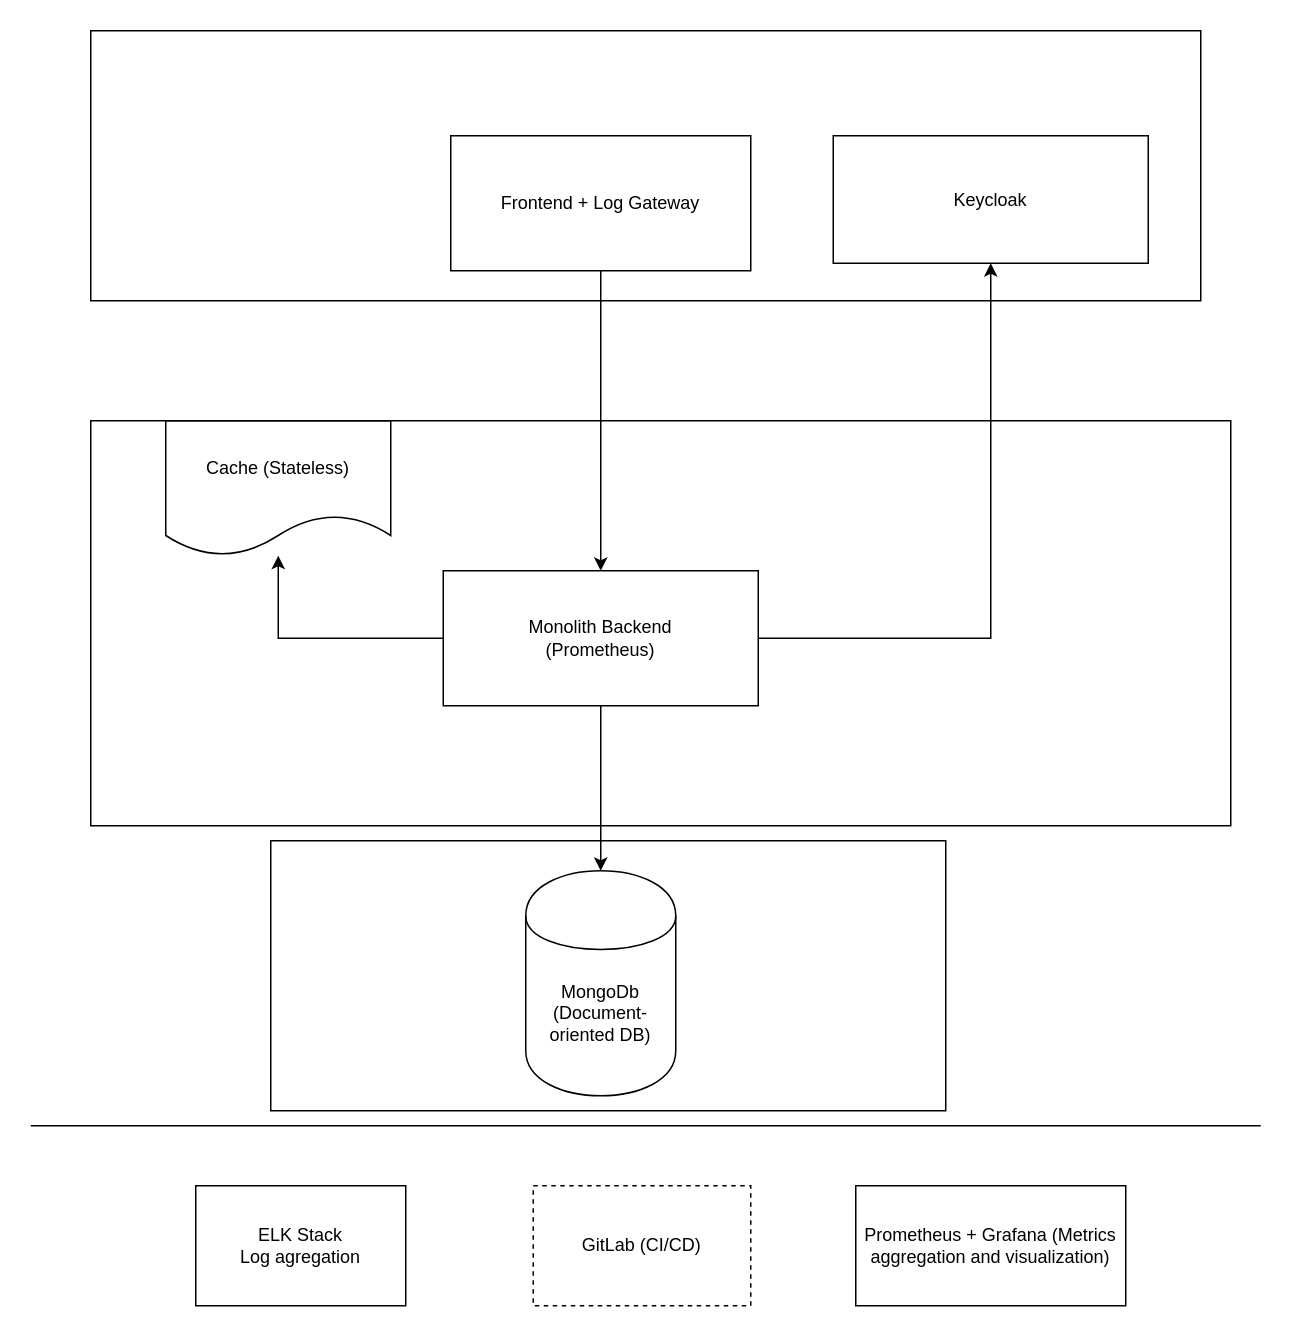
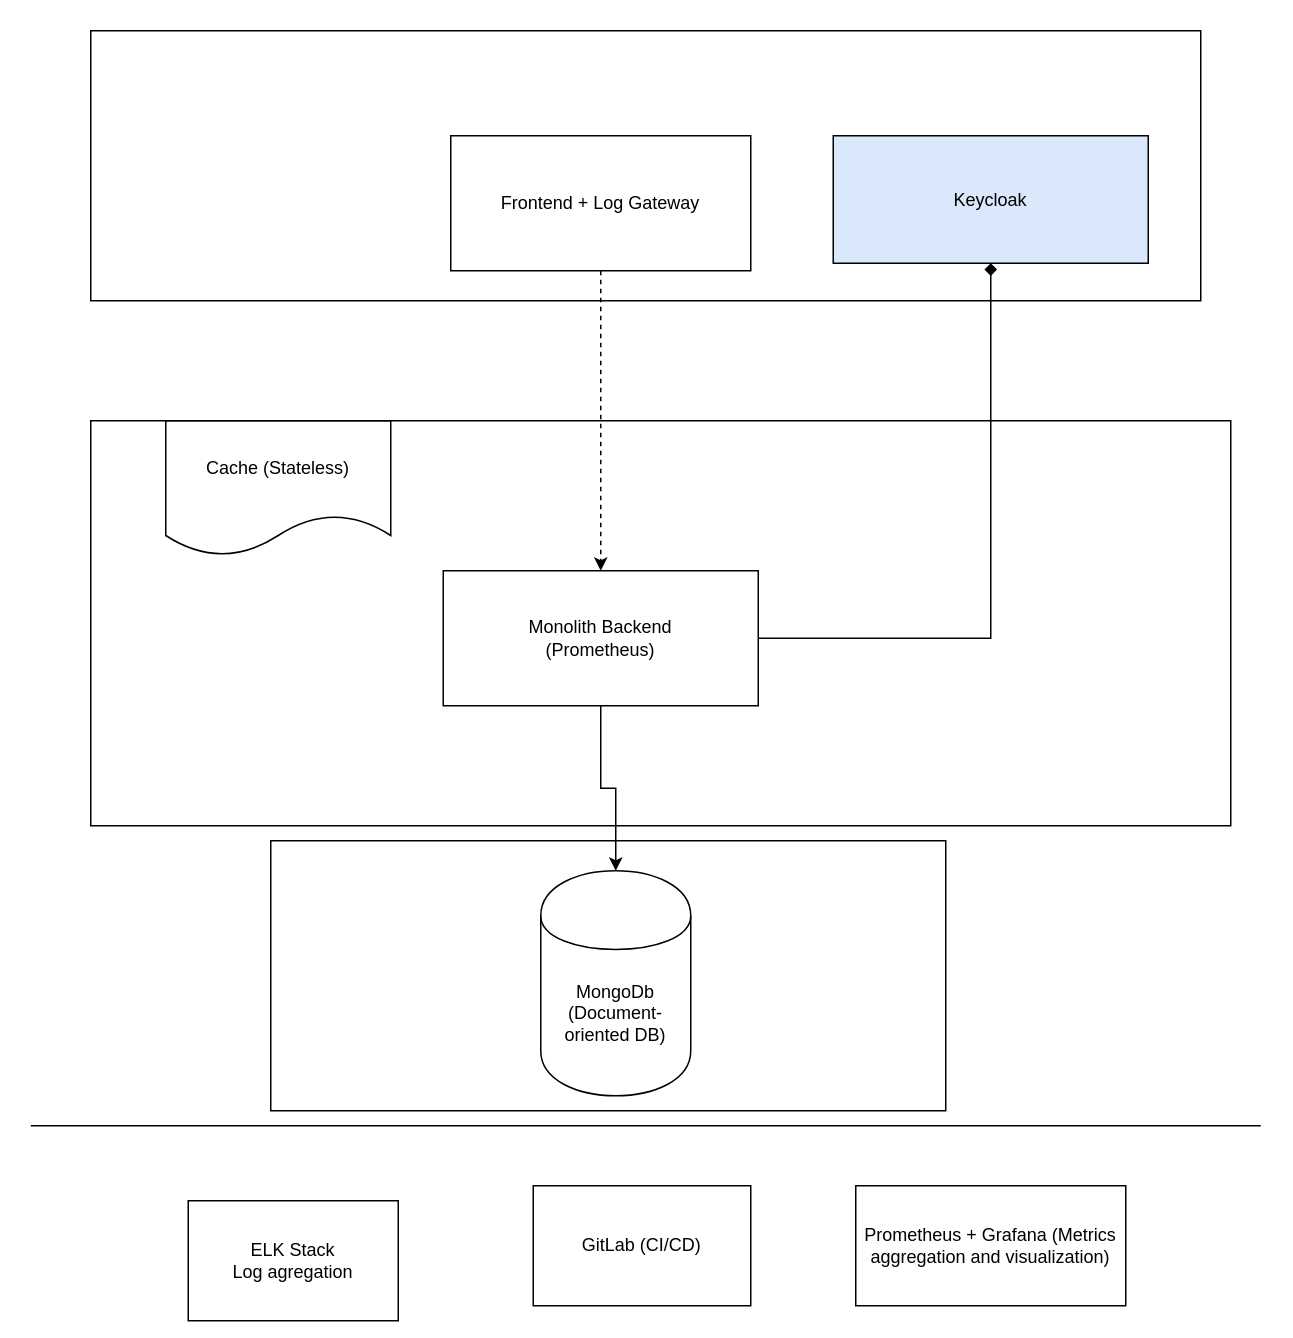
node "Keycloak": fillcolor #ffffff -> #dae8fc
edge "Monolith Backend (Prometheus)" -> "Keycloak": arrowhead classic -> diamond
edge "Frontend + Log Gateway" -> "Monolith Backend (Prometheus)": style solid -> dashed
edge "Monolith Backend (Prometheus)" -> "Cache (Stateless)": removed
node "MongoDb (Document-oriented DB)": moved (601, 983) -> (616, 983)
node "ELK Stack Log agregation": moved (301, 1246) -> (293, 1261)
node "GitLab (CI/CD)": style dashed -> solid
